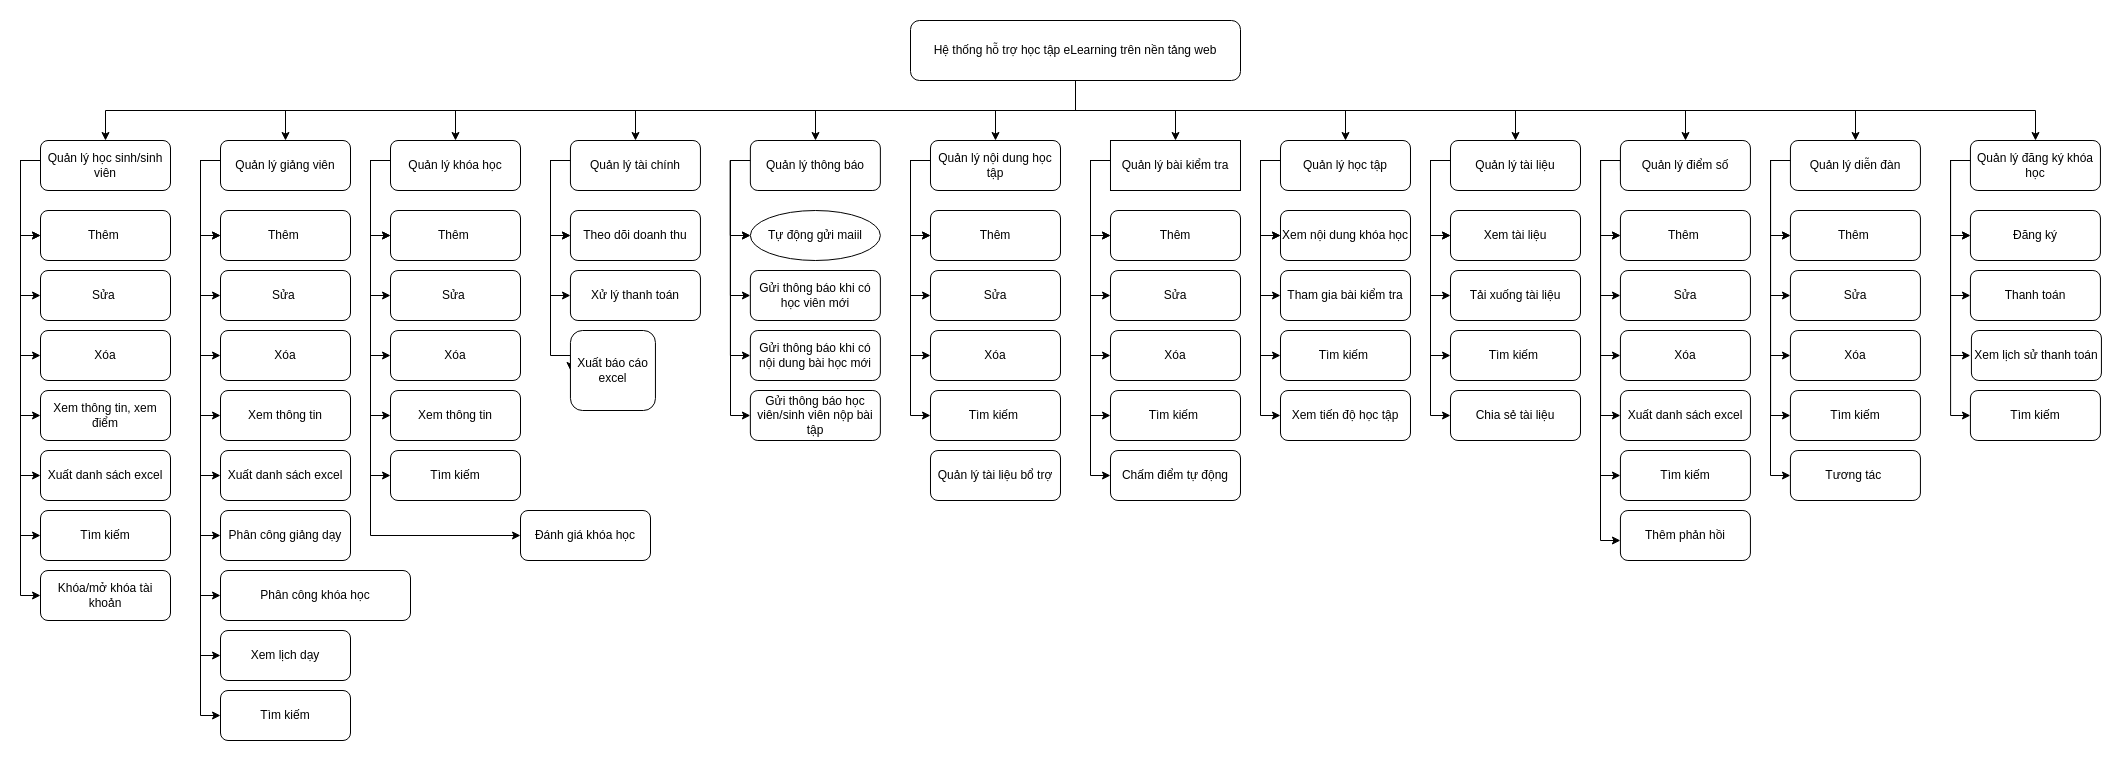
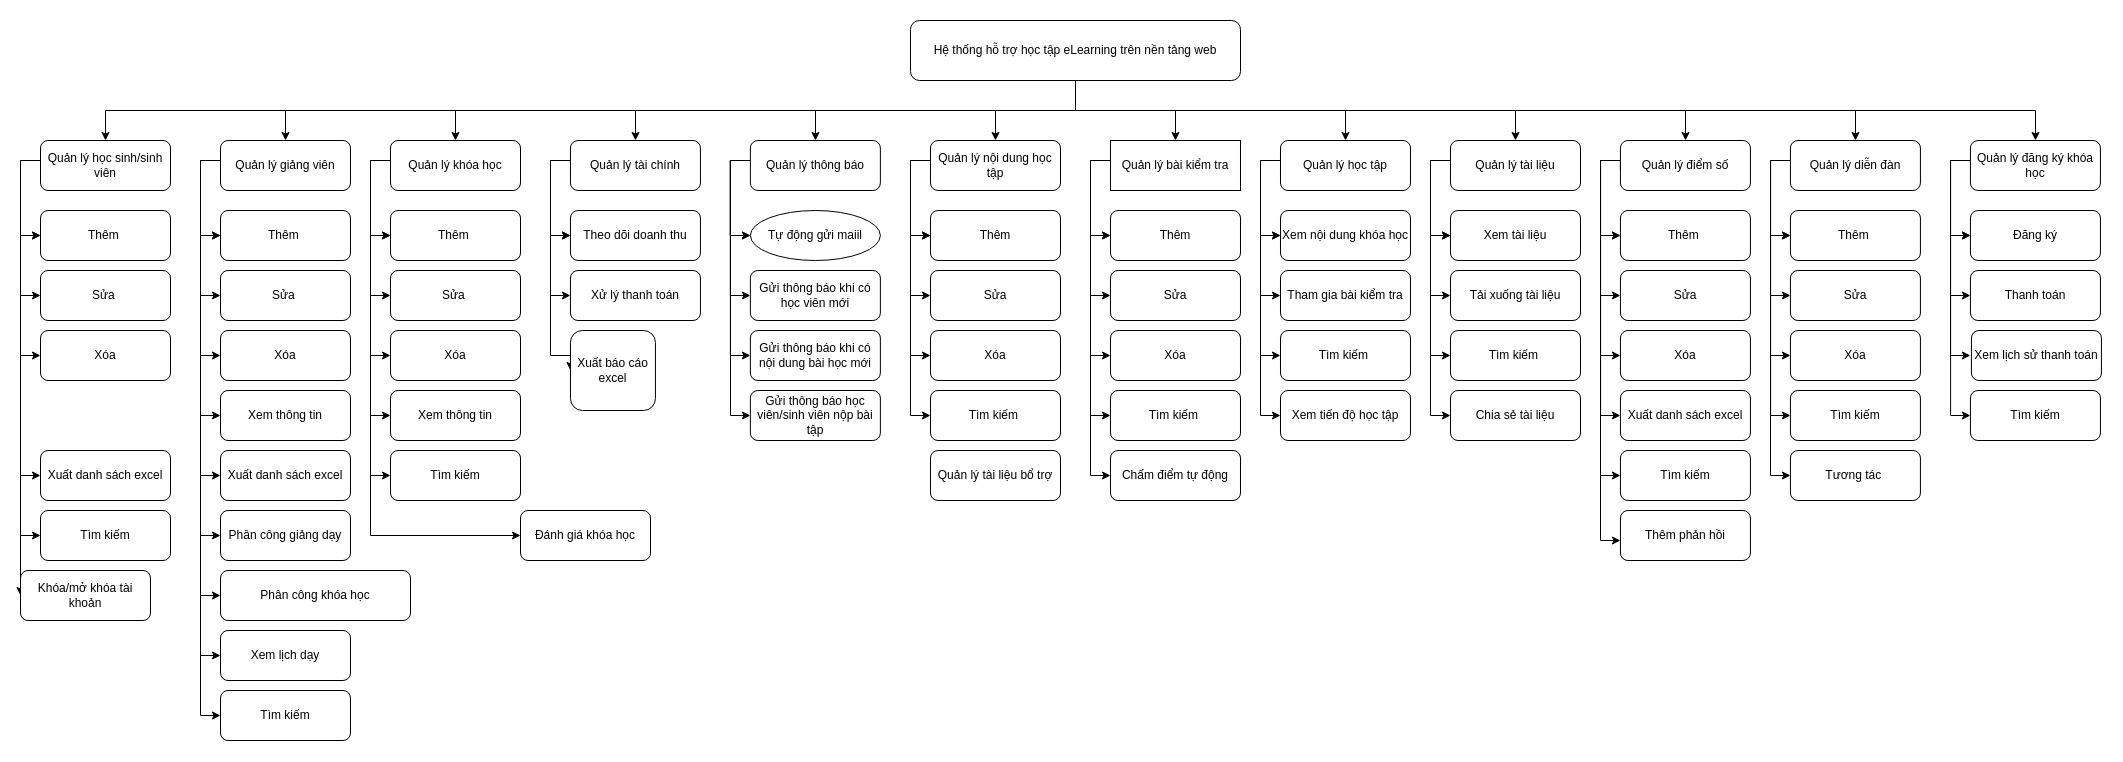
edge "Quản lý học sinh/sinh viên" -> "Xem thông tin, xem điểm": removed
node "Xem thông tin, xem điểm": removed
node "Khóa/mở khóa tài khoản": moved (106, 596) -> (86, 596)
